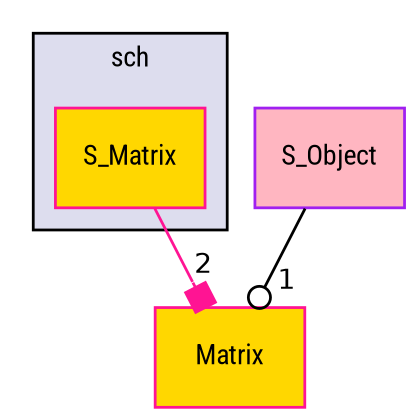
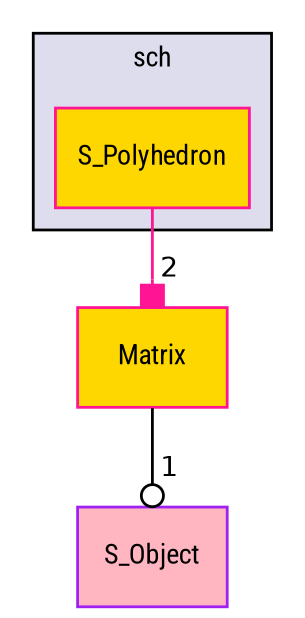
node "S_Matrix": label "S_Matrix" -> "S_Polyhedron"
edge "S_Object" -> "Matrix": reversed
